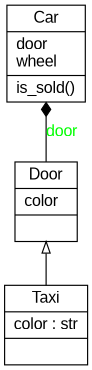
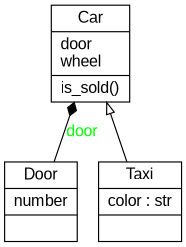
node "Door": text "color" -> "number"
edge "Taxi" -> "Door": now "Taxi" -> "Car"
